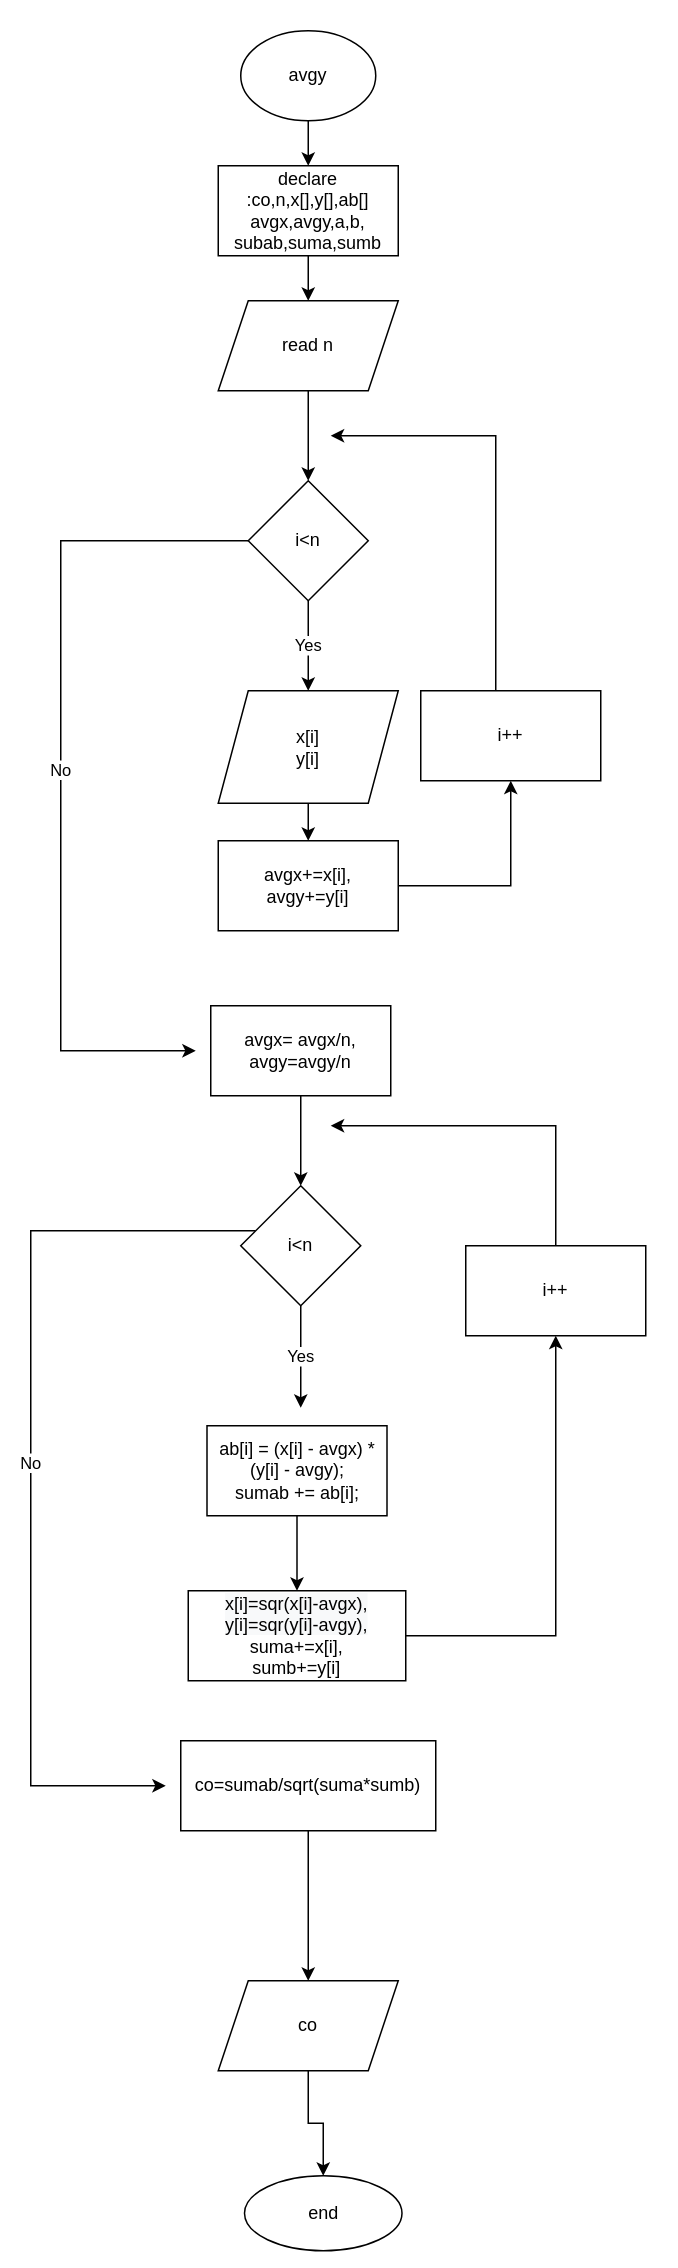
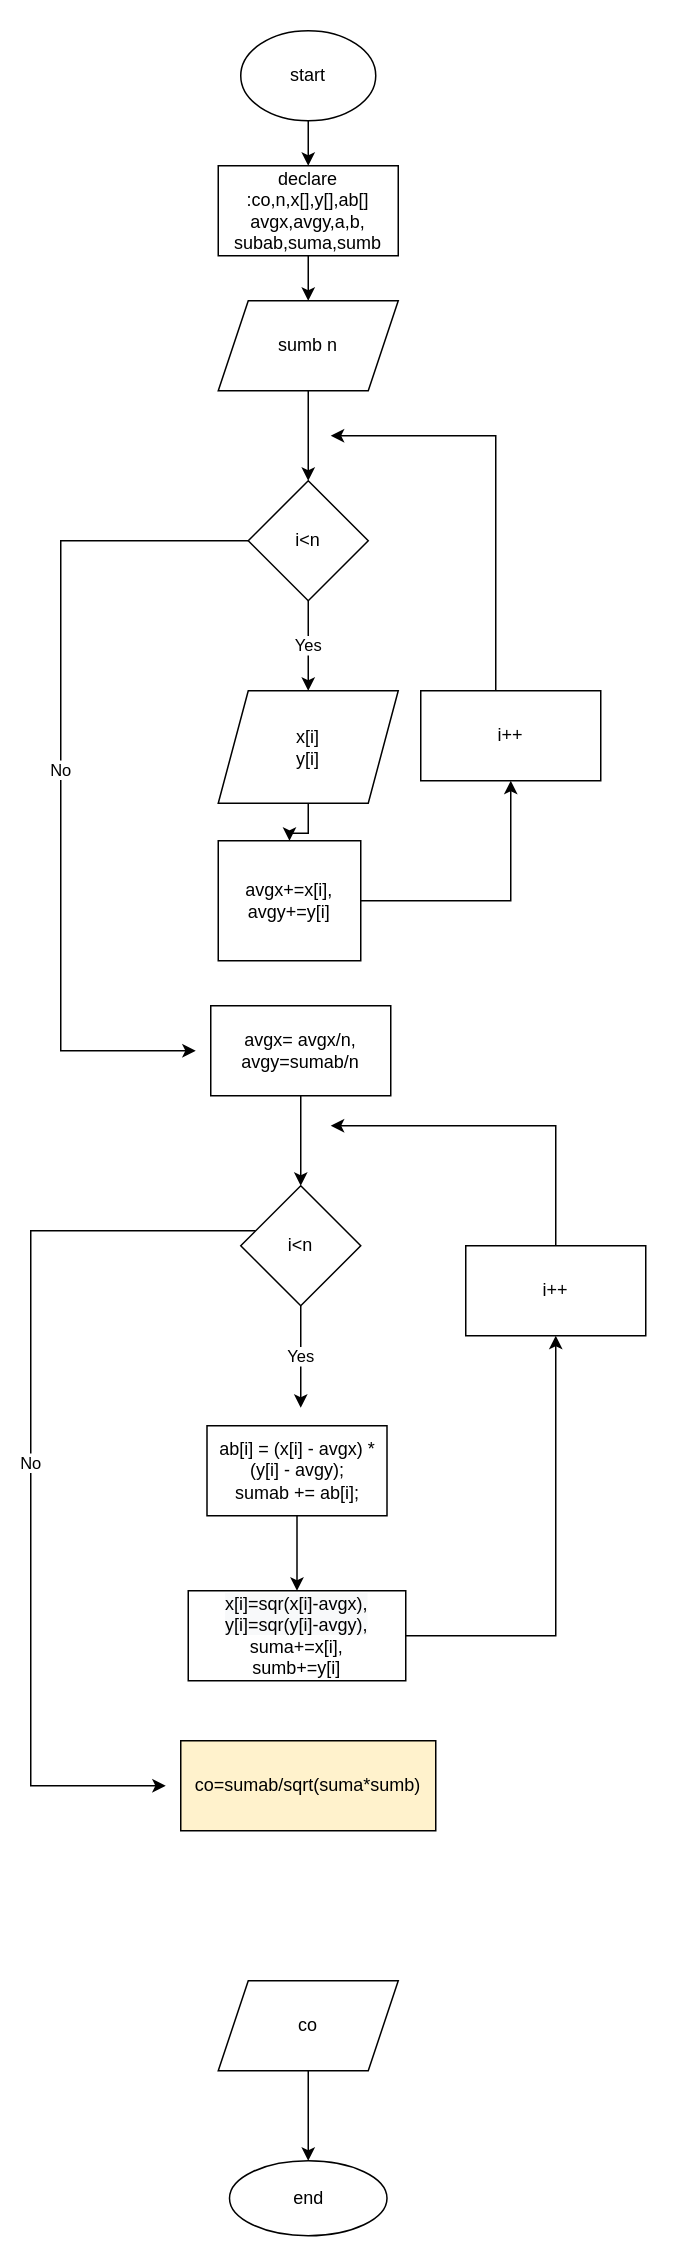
node "avgy": label "avgy" -> "start"
node "read n": label "read n" -> "sumb n"
node "avgx+=x[i], avgy+=y[i]": size 180x90 -> 143x120
node "avgx= avgx/n, avgy=avgy/n": label "avgx= avgx/n, avgy=avgy/n" -> "avgx= avgx/n, avgy=sumab/n"
node "co=sumab/sqrt(suma*sumb)": fillcolor #ffffff -> #fff2cc
edge "co=sumab/sqrt(suma*sumb)" -> "co": removed
node "end": moved (323, 2213) -> (308, 2198)
